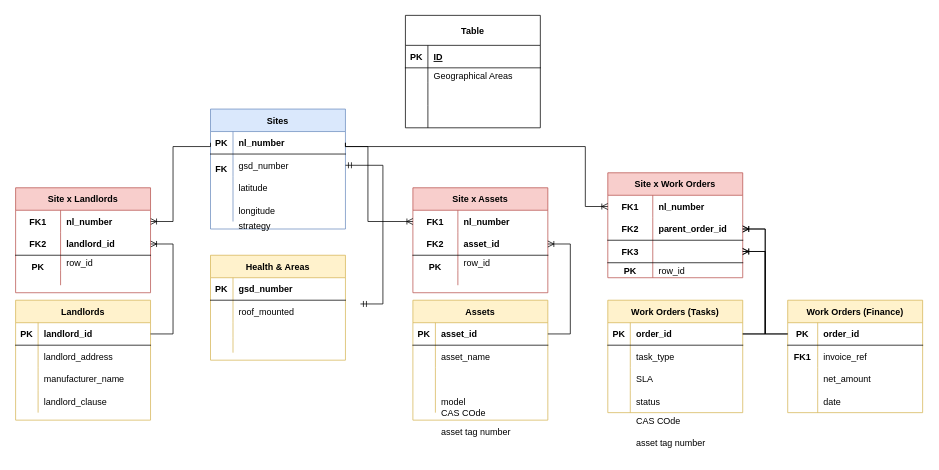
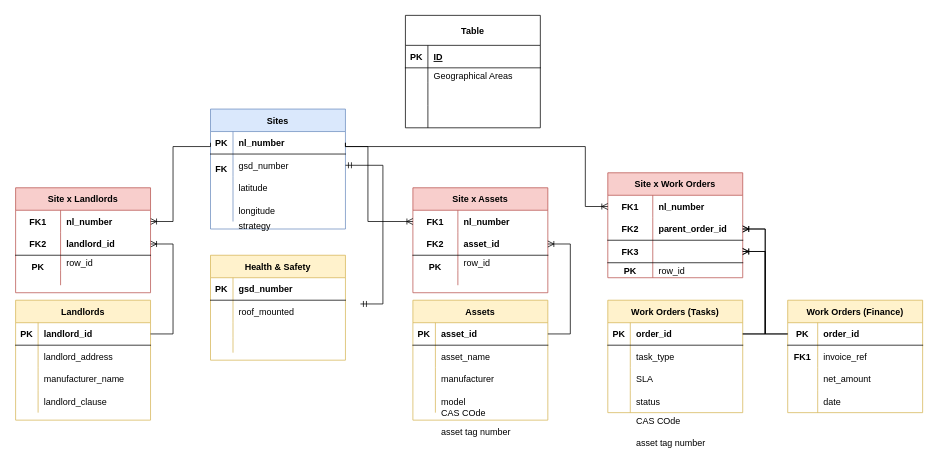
node "Health & Areas": label "Health & Areas" -> "Health & Safety"
node "manufacturer": added
